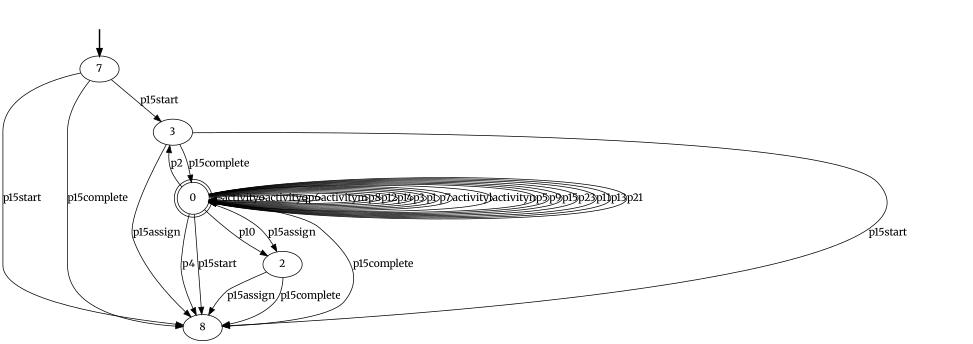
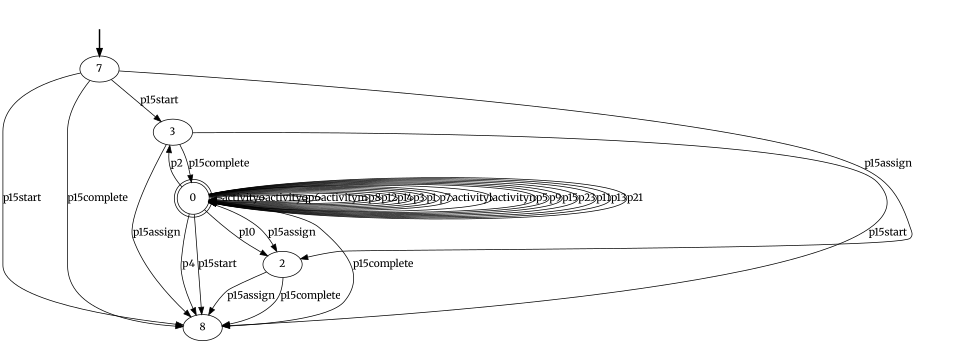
edge "7" -> "2": added, label "p15assign"
